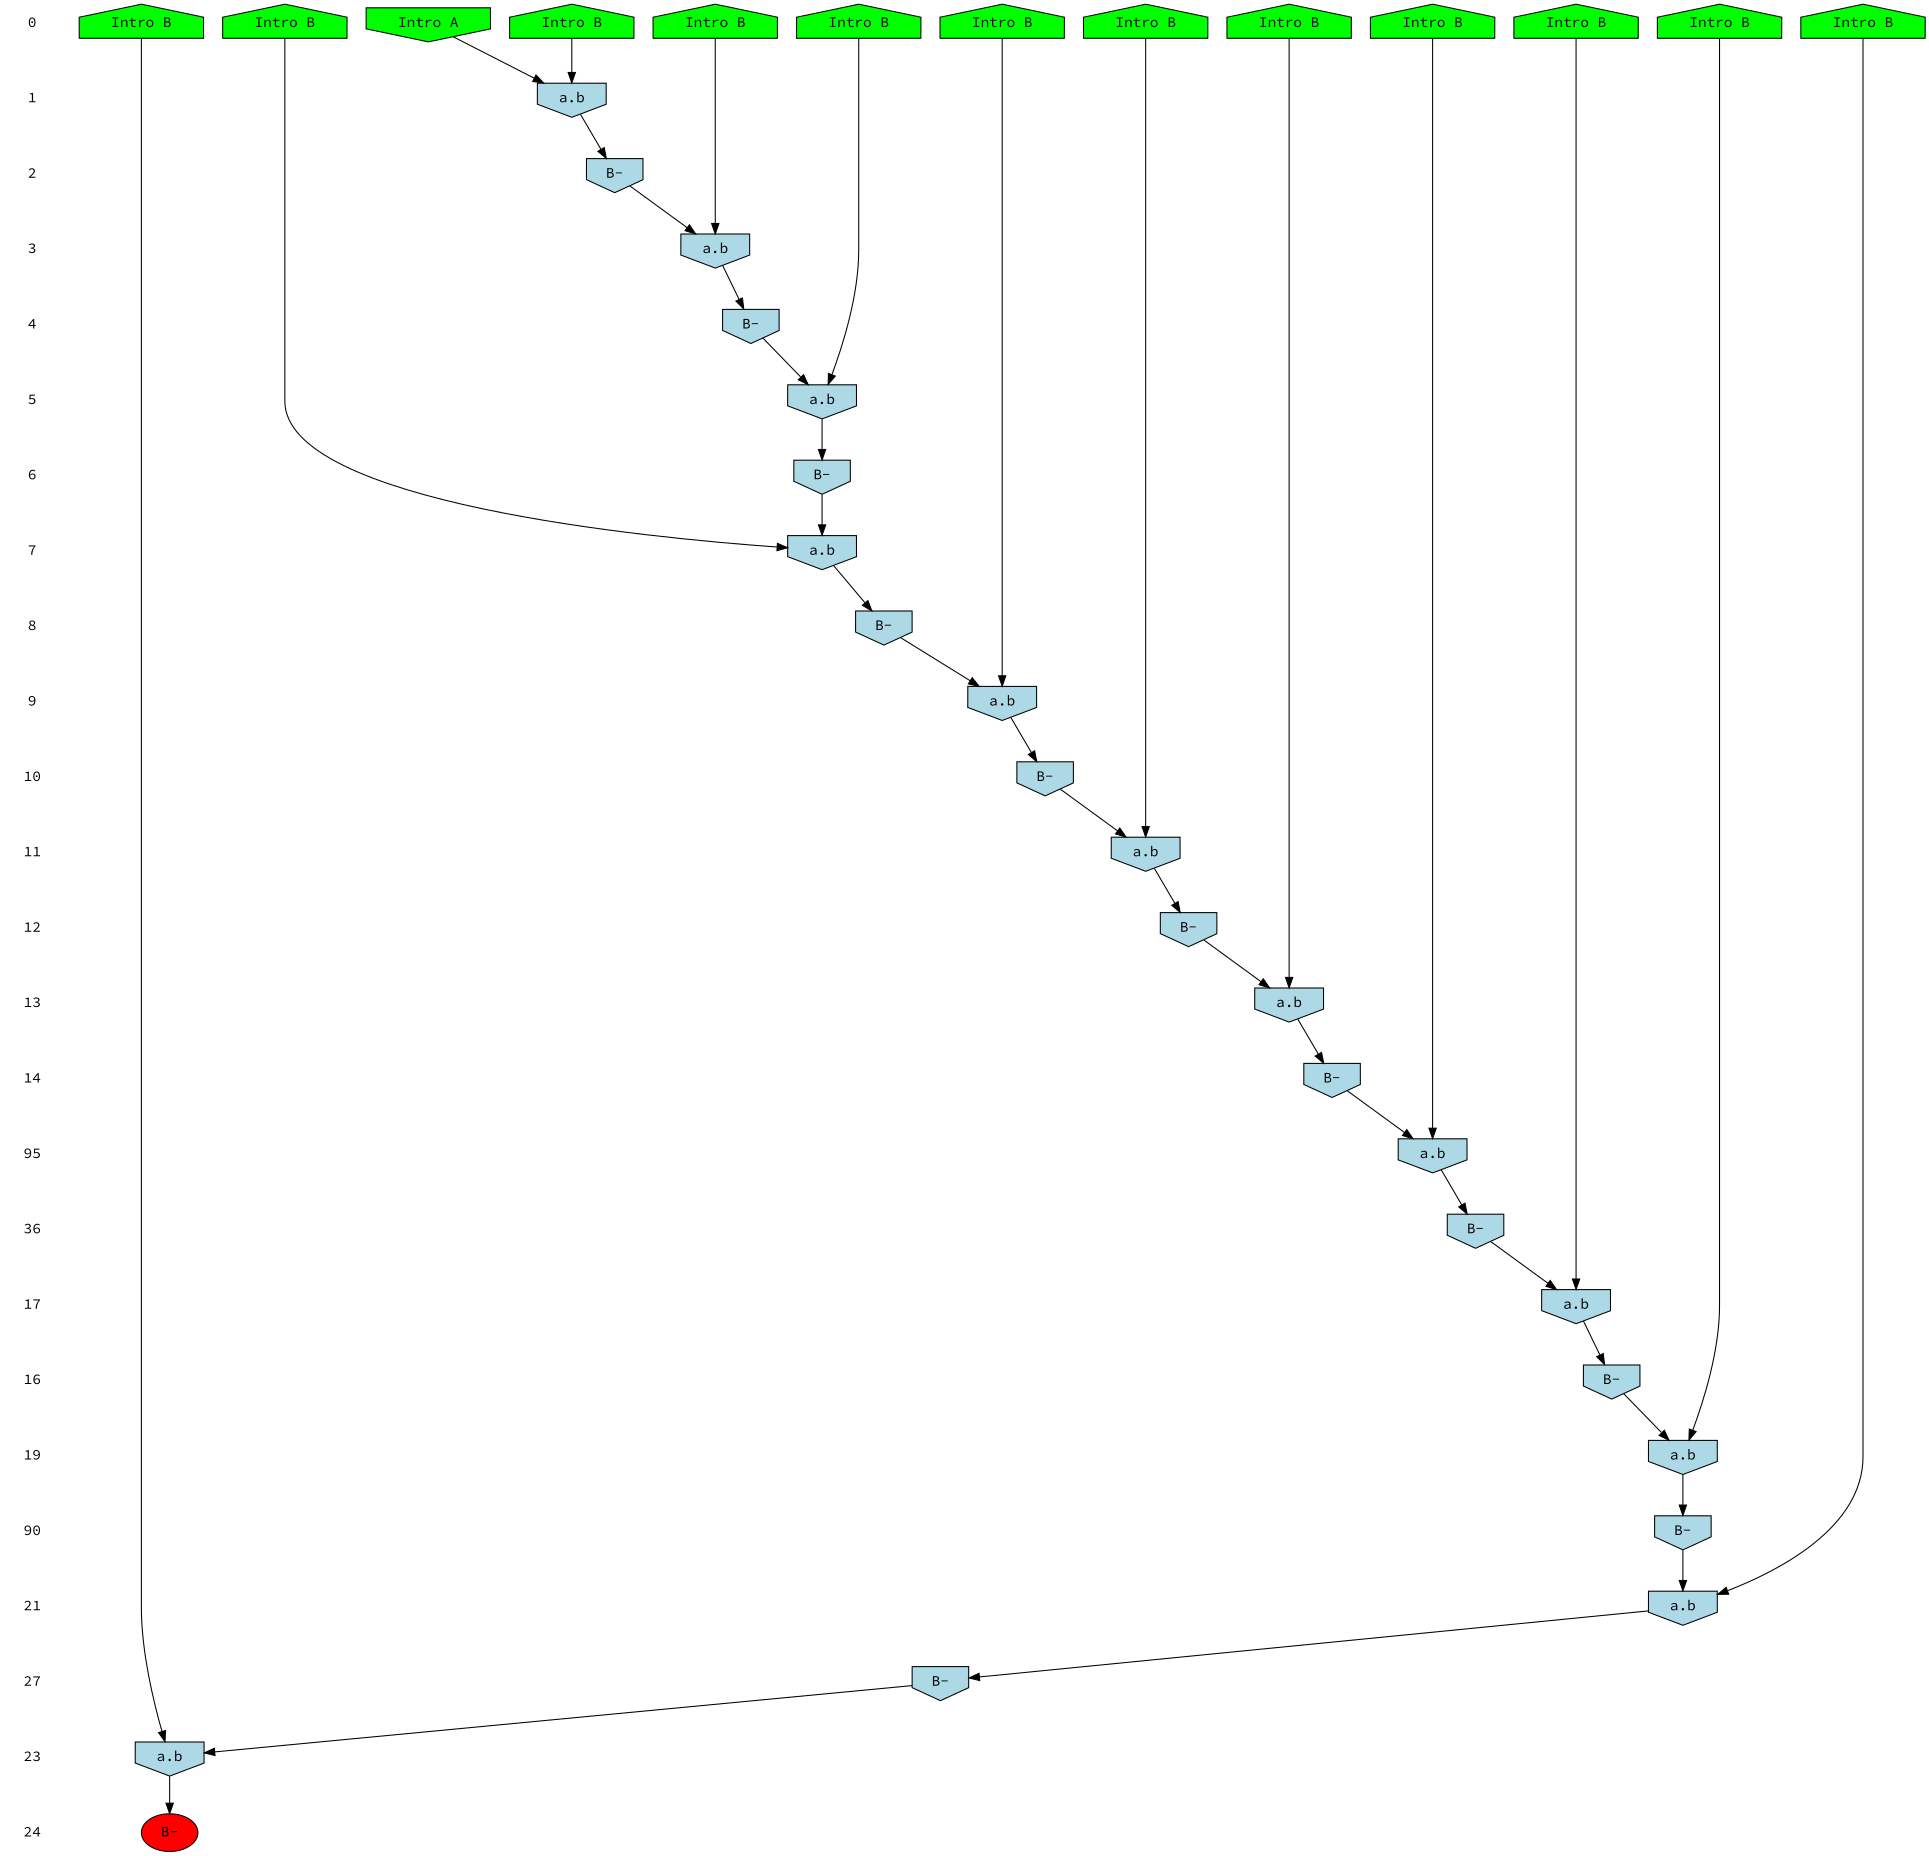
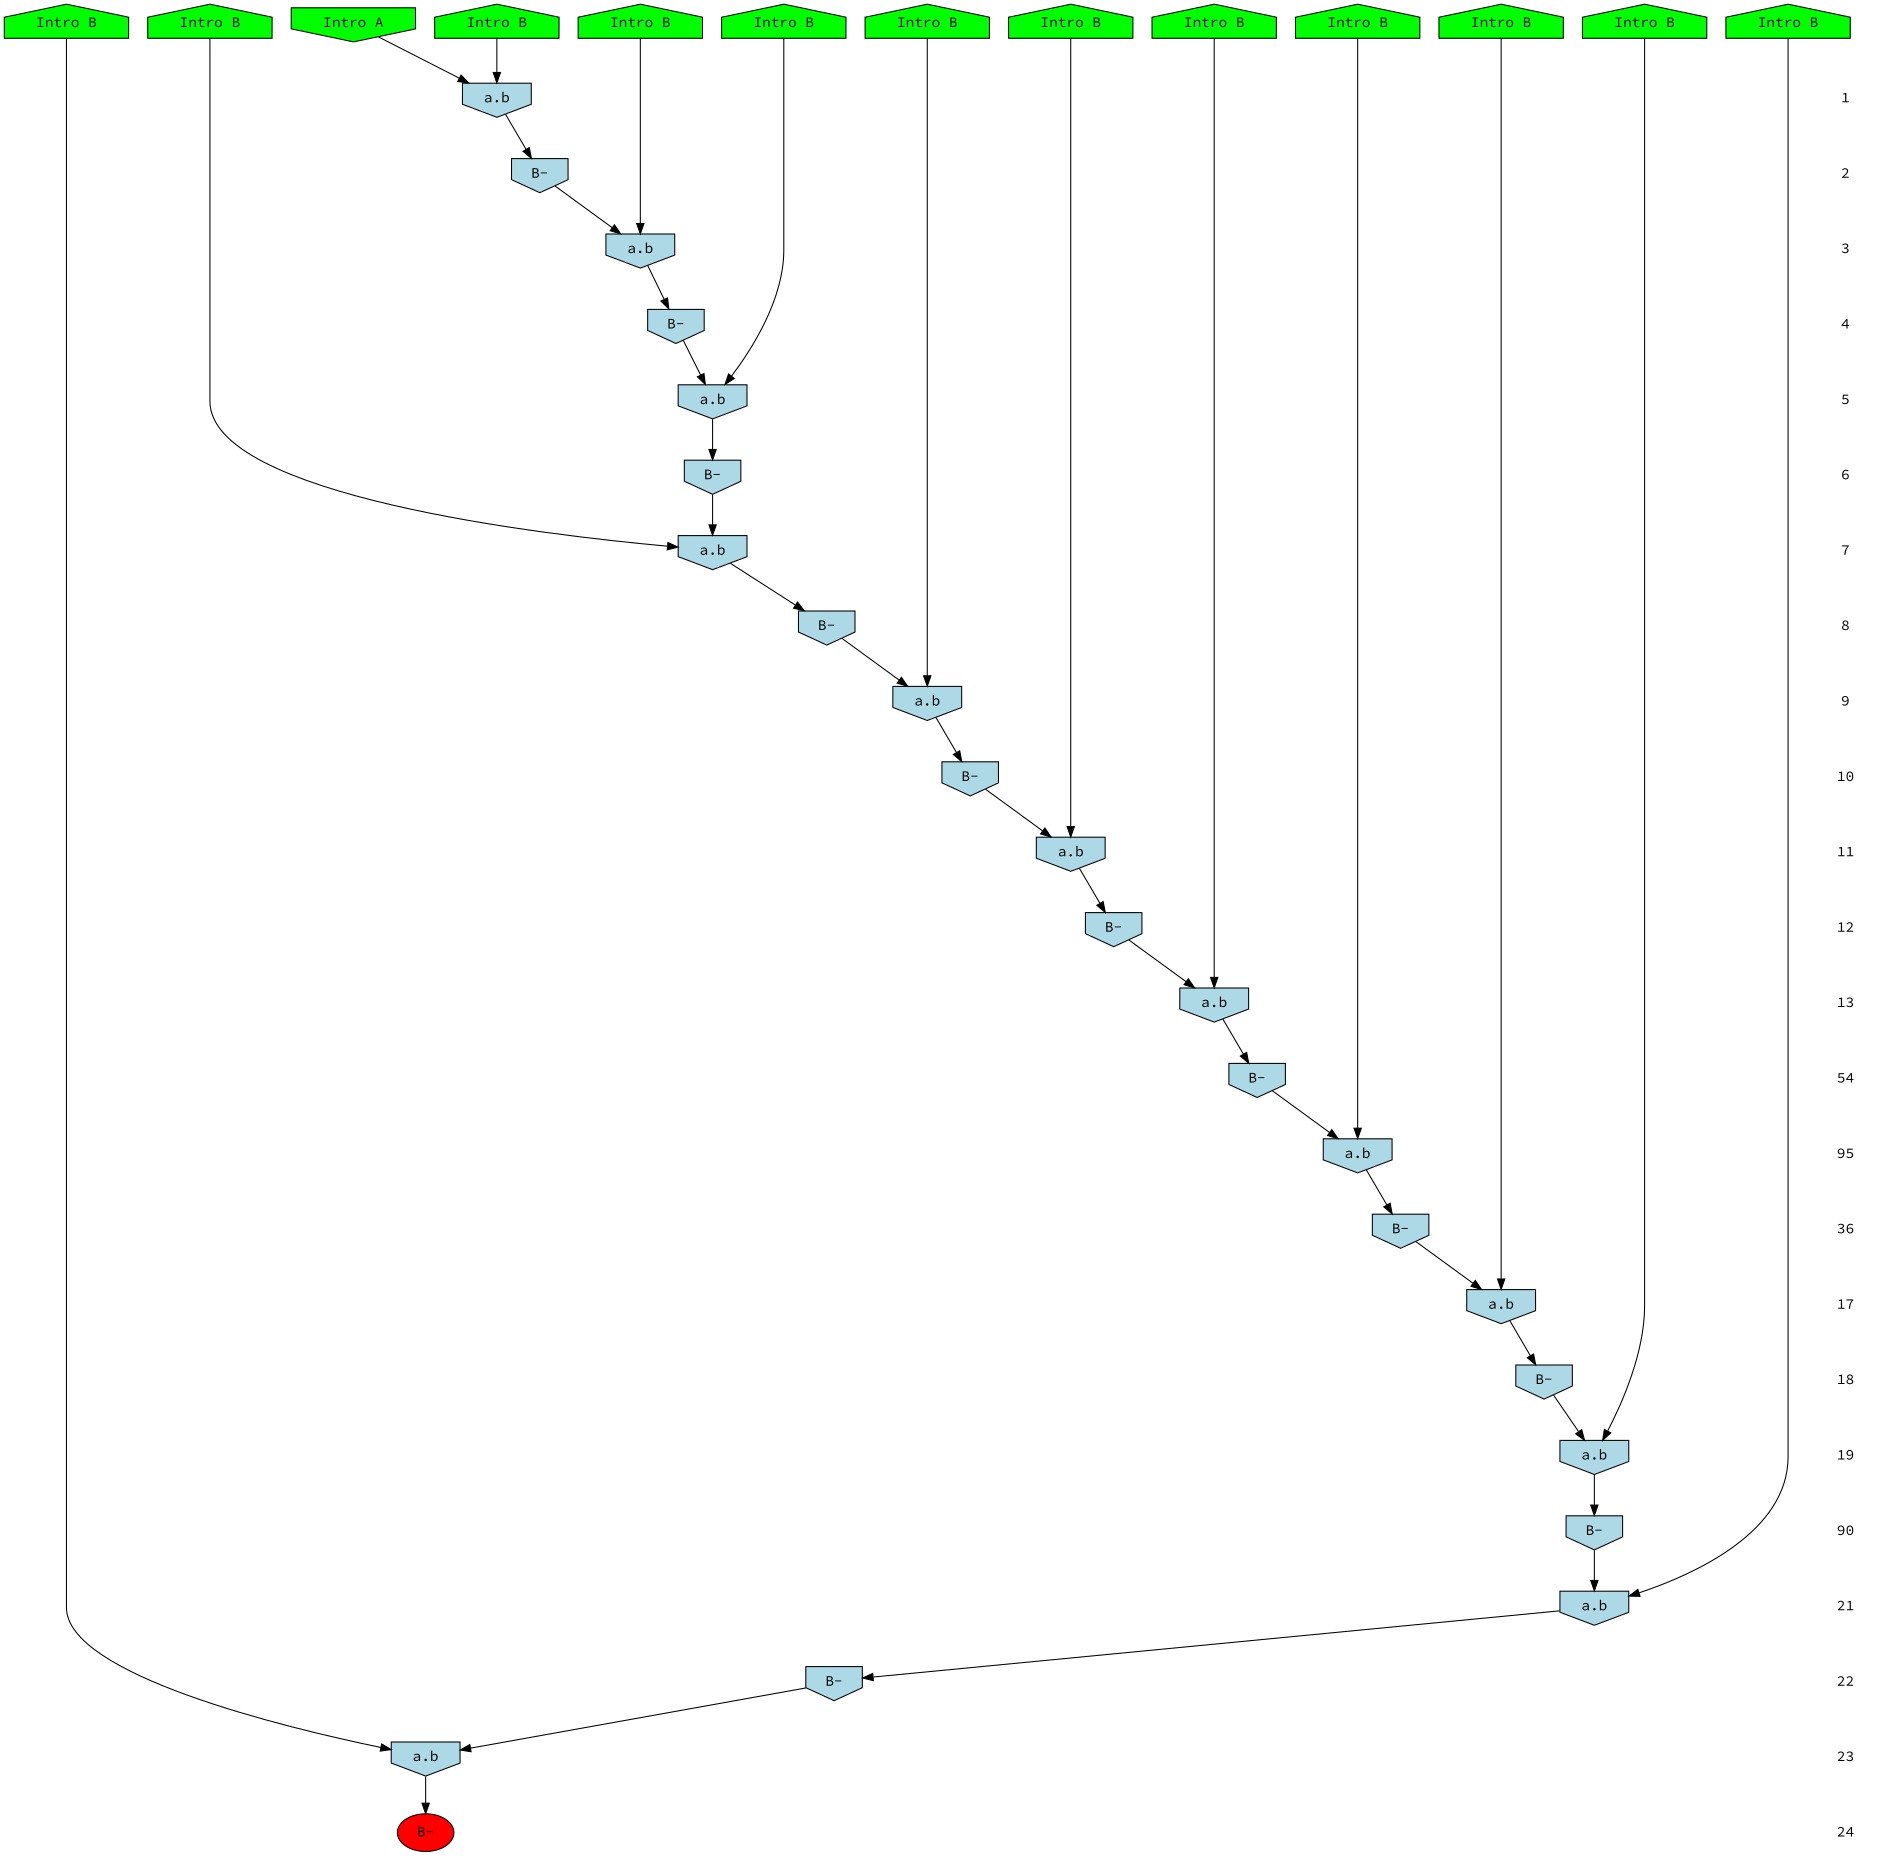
node "0": removed
node "14": label "14" -> "54"
node "16": label "16" -> "18"
node "27": label "27" -> "22"
